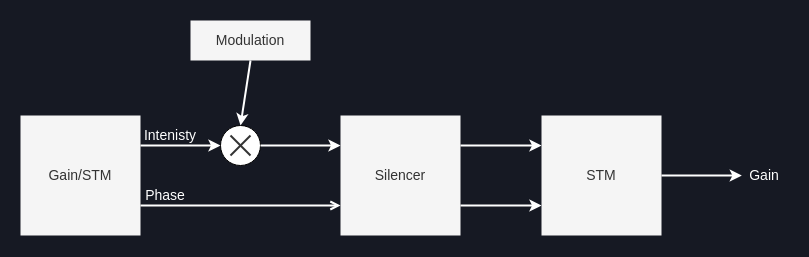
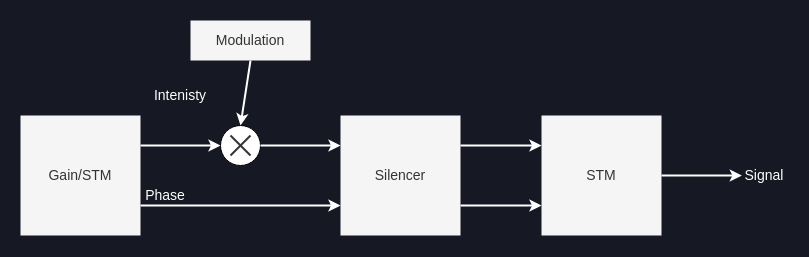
node "Intenisty": moved (171, 136) -> (181, 96)
node "Gain": label "Gain" -> "Signal"
edge "Gain/STM" -> "Silencer": arrowhead open -> classic
